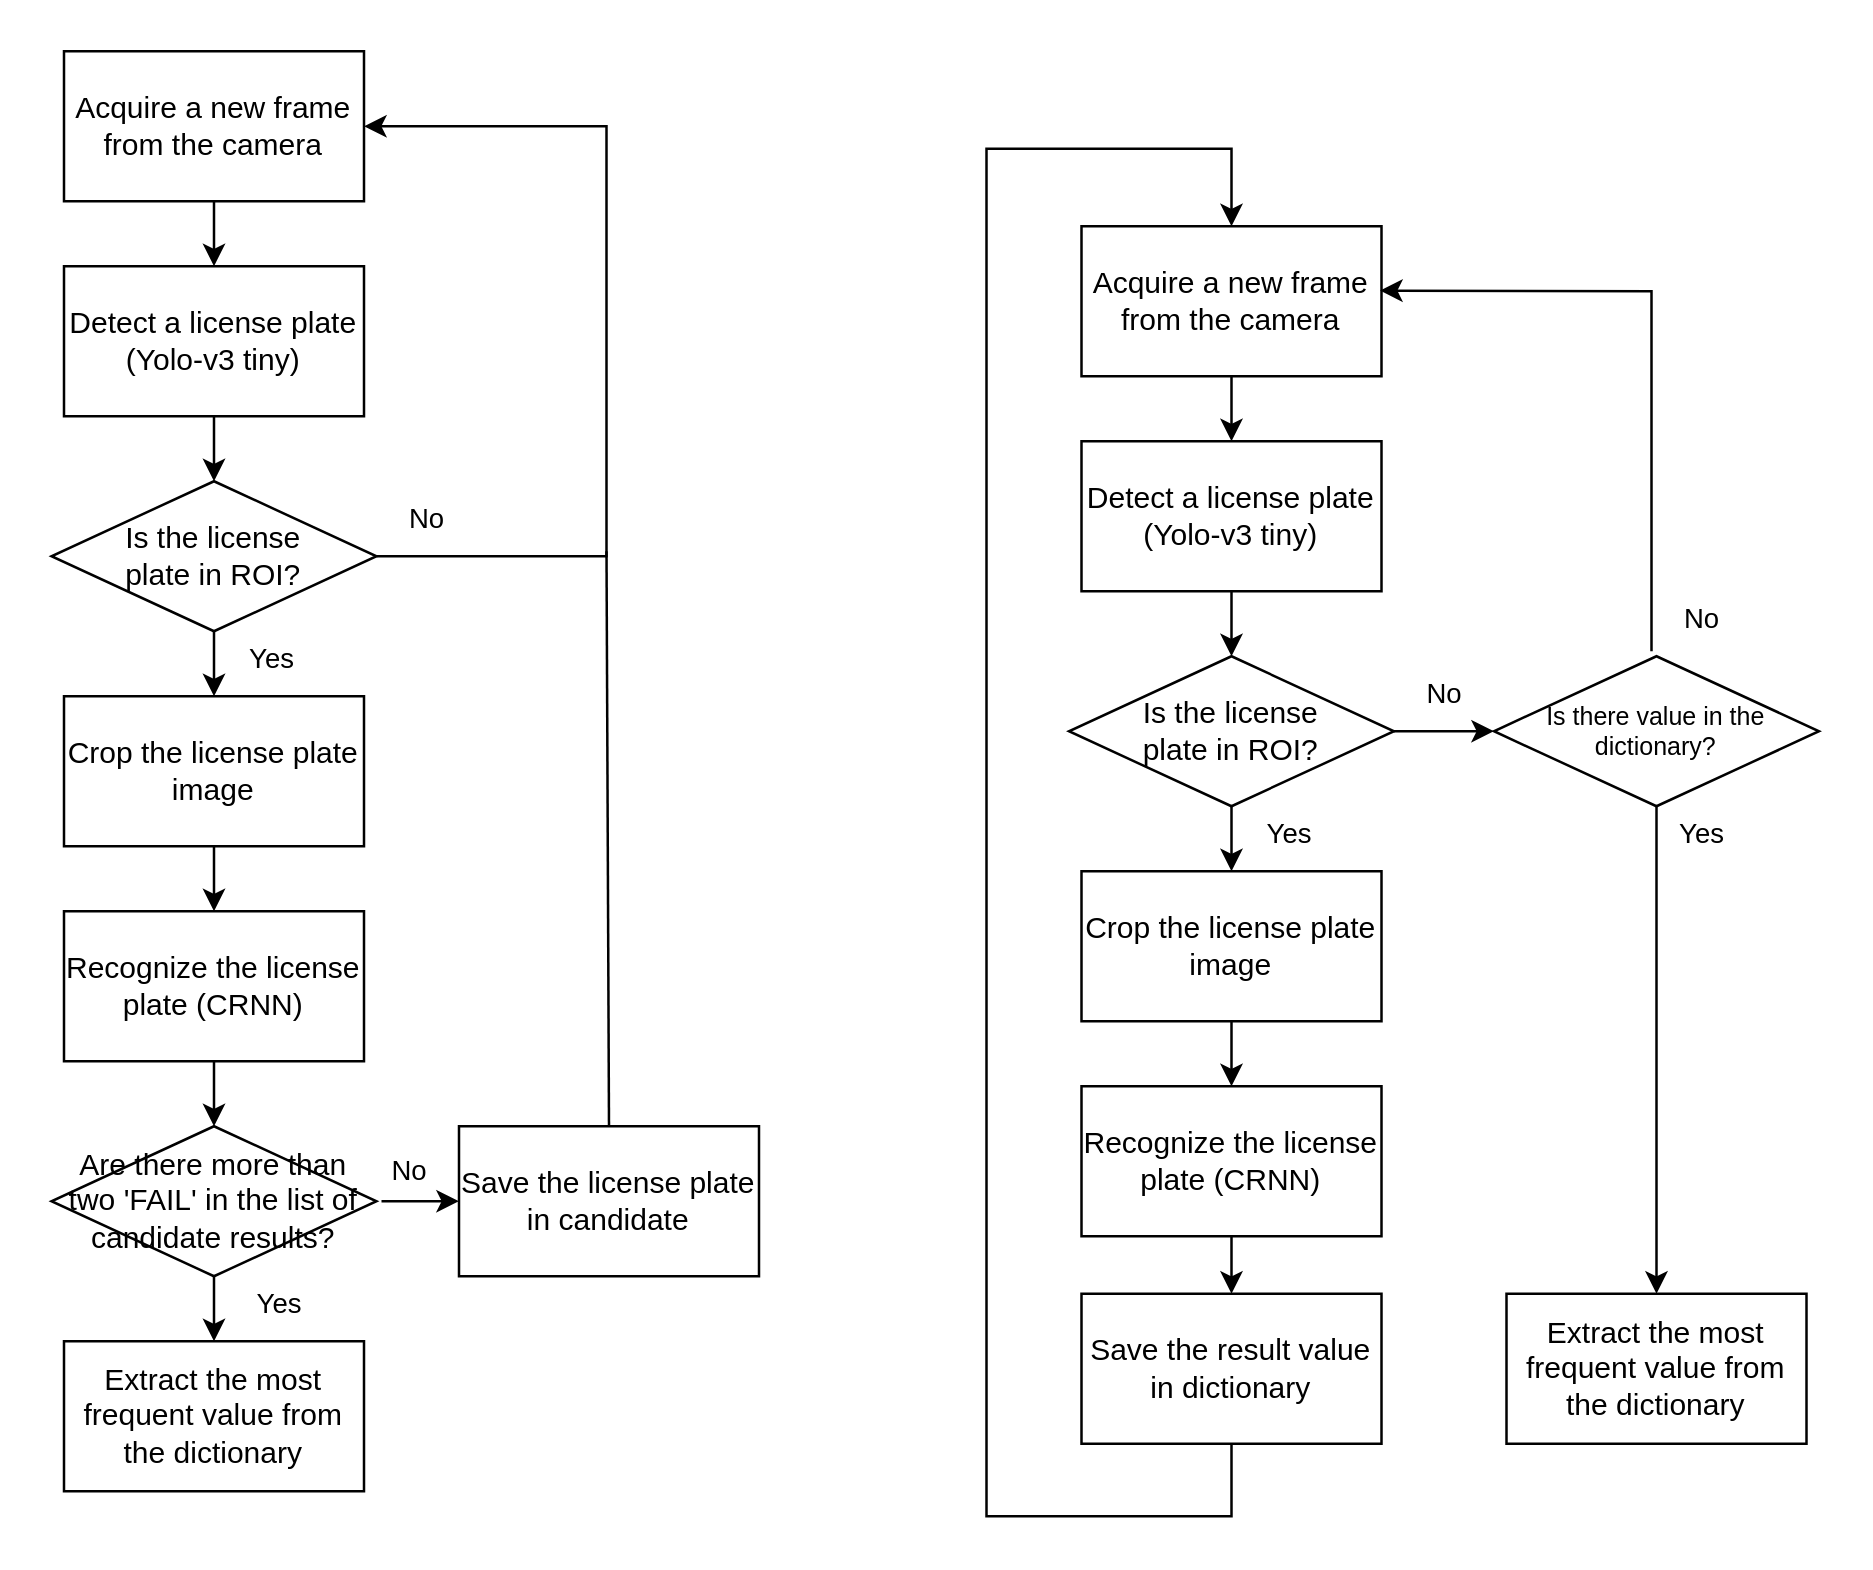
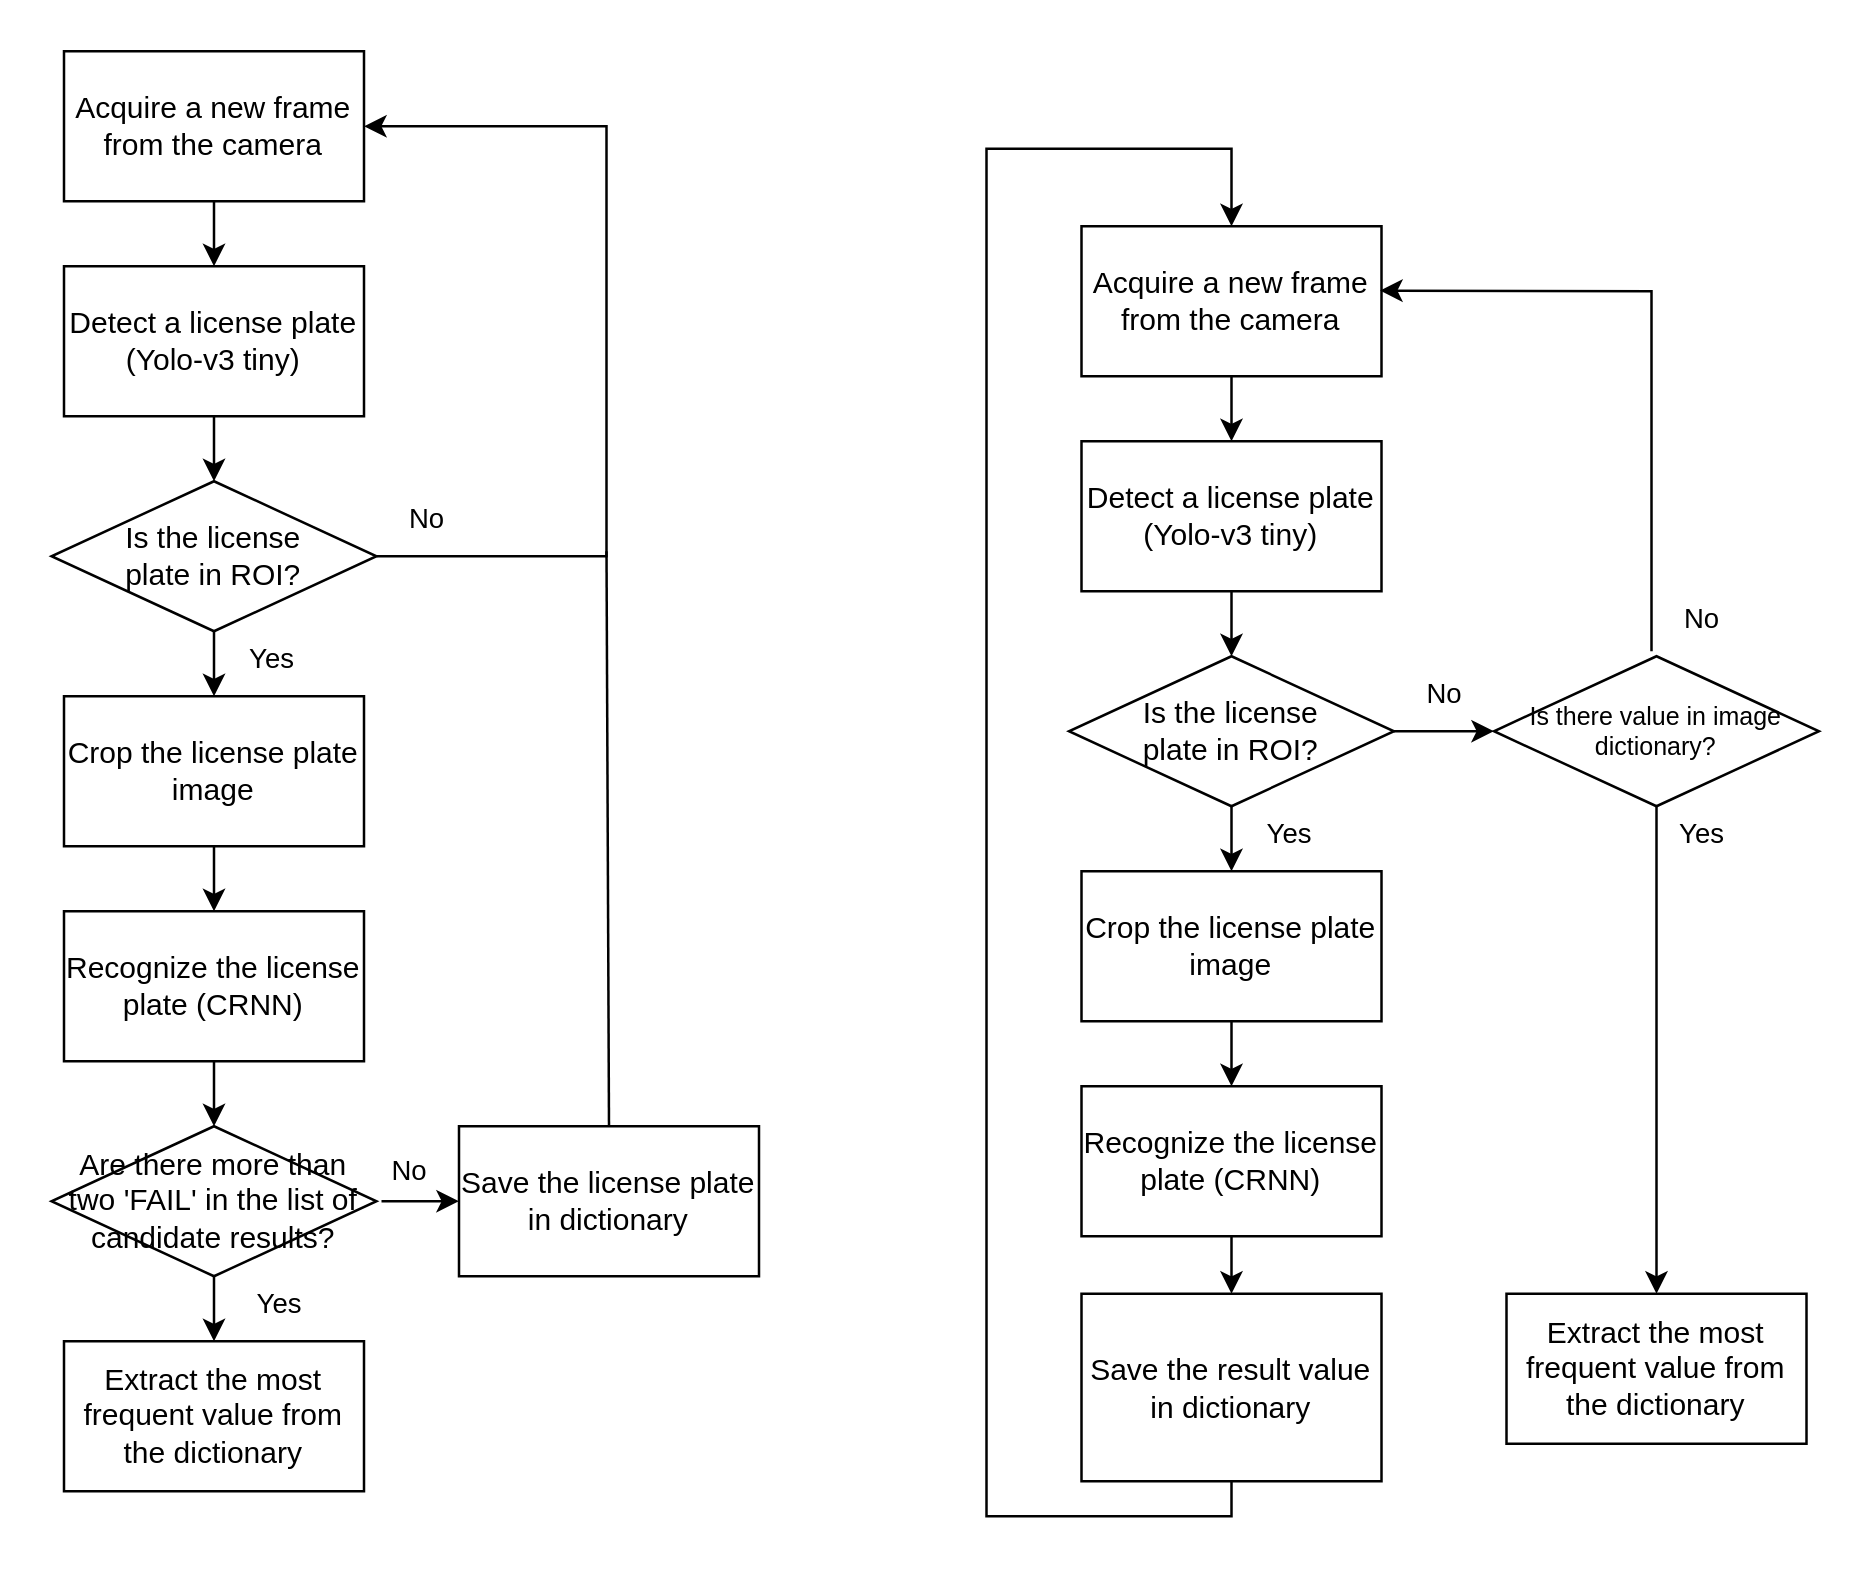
node "Is there value in the dictionary?": label "Is there value in the dictionary?" -> "Is there value in image dictionary?"
node "Save the license plate in candidate": label "Save the license plate in candidate" -> "Save the license plate in dictionary"
node "Save the result value in dictionary": size 300x150 -> 300x188
